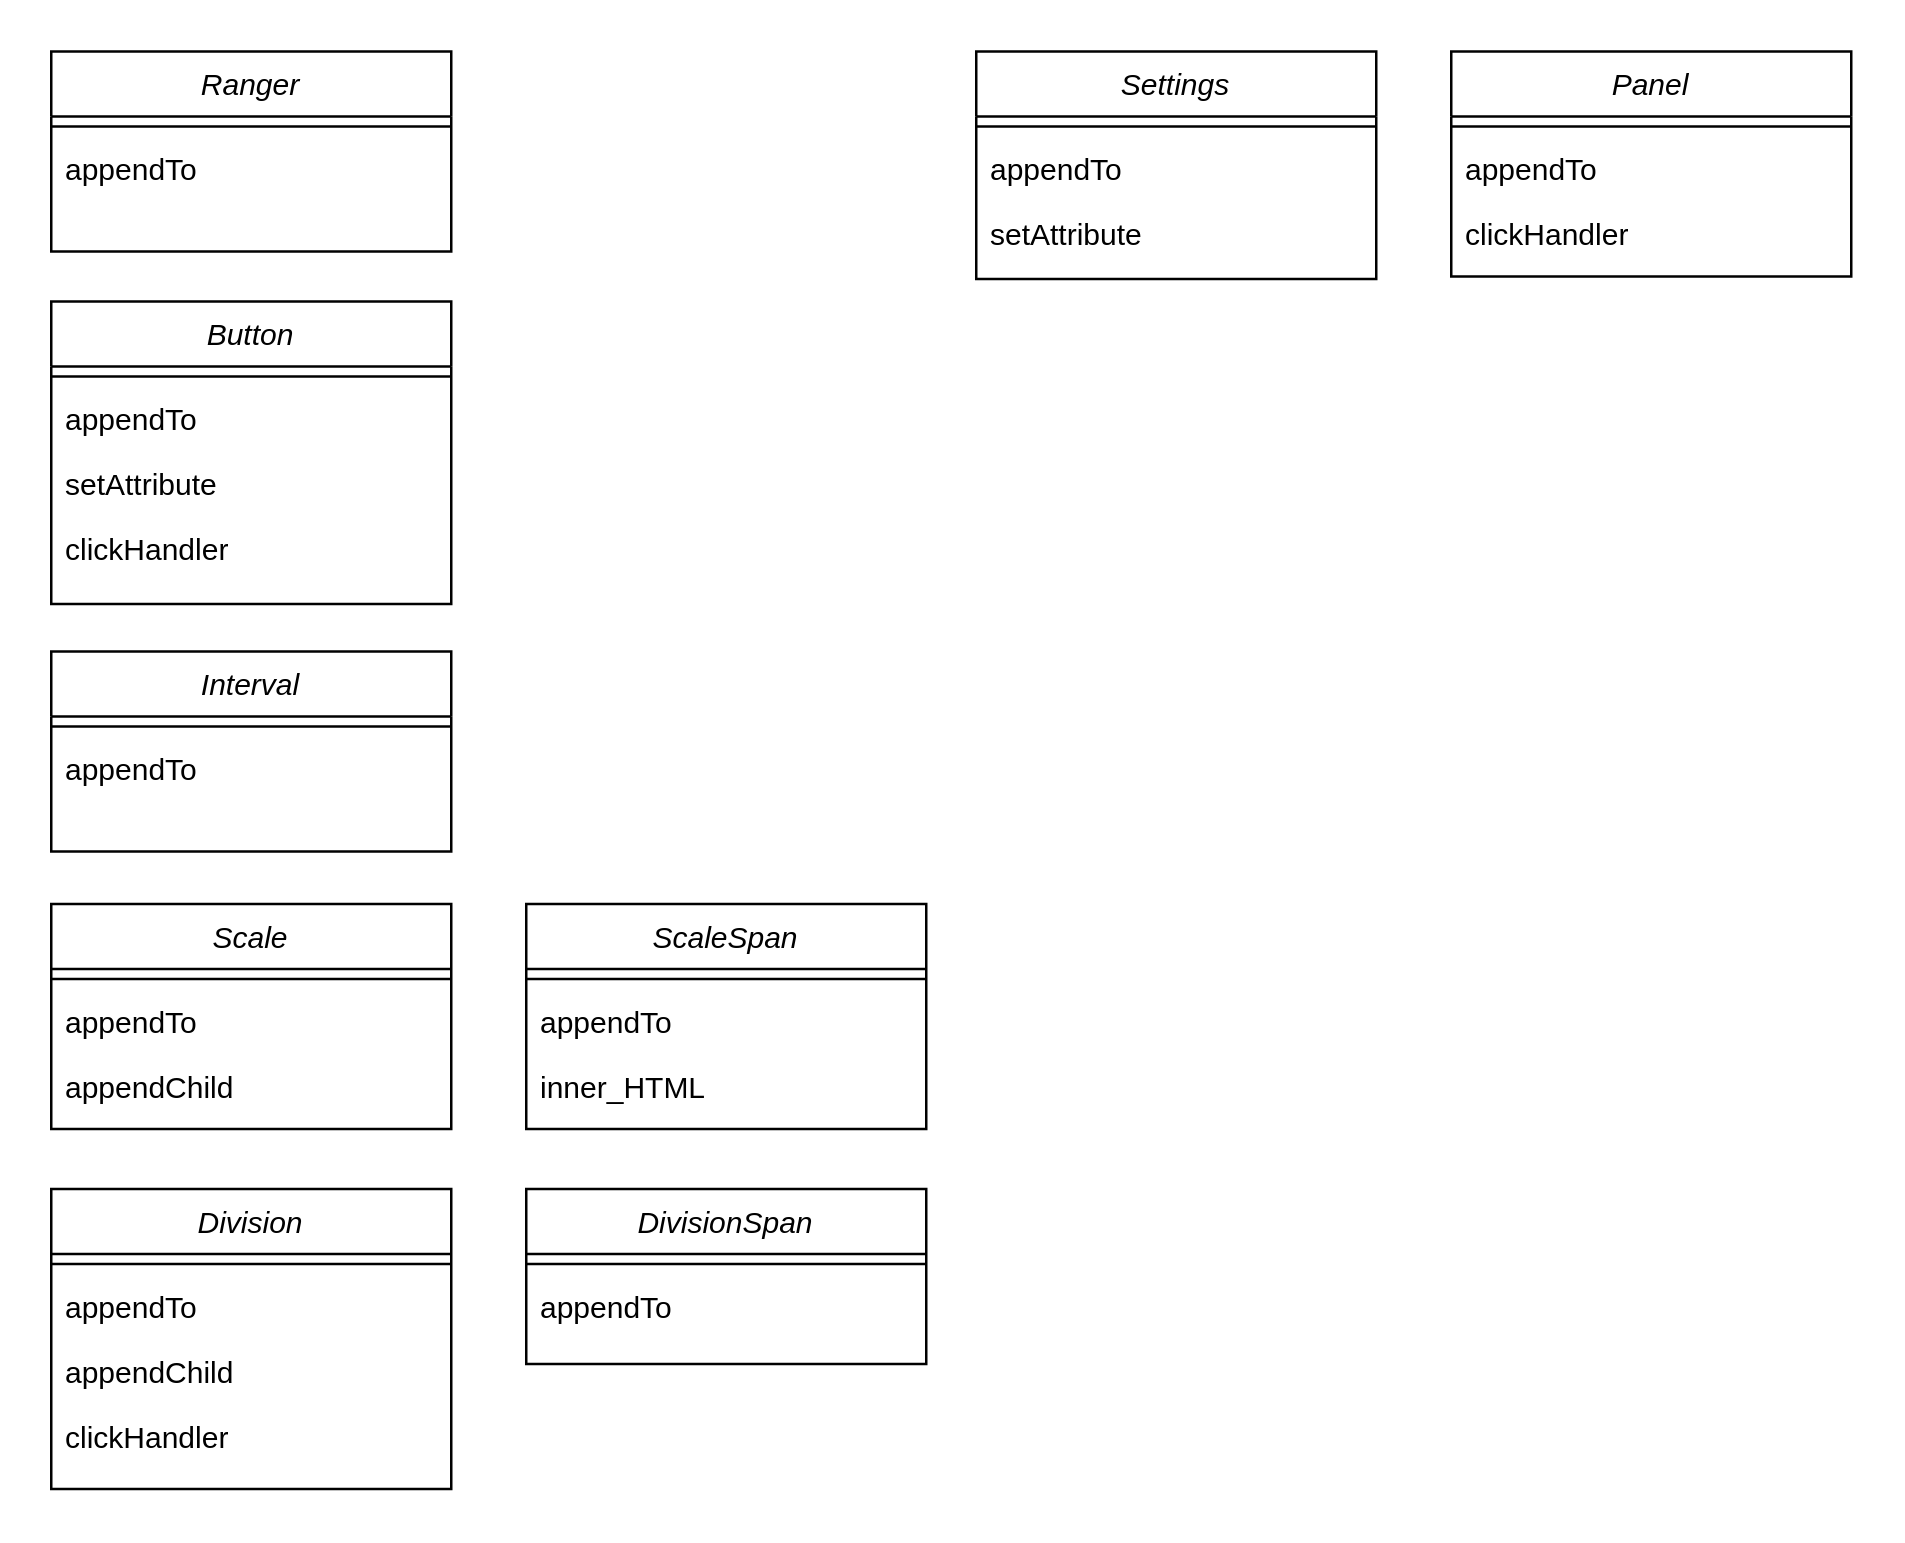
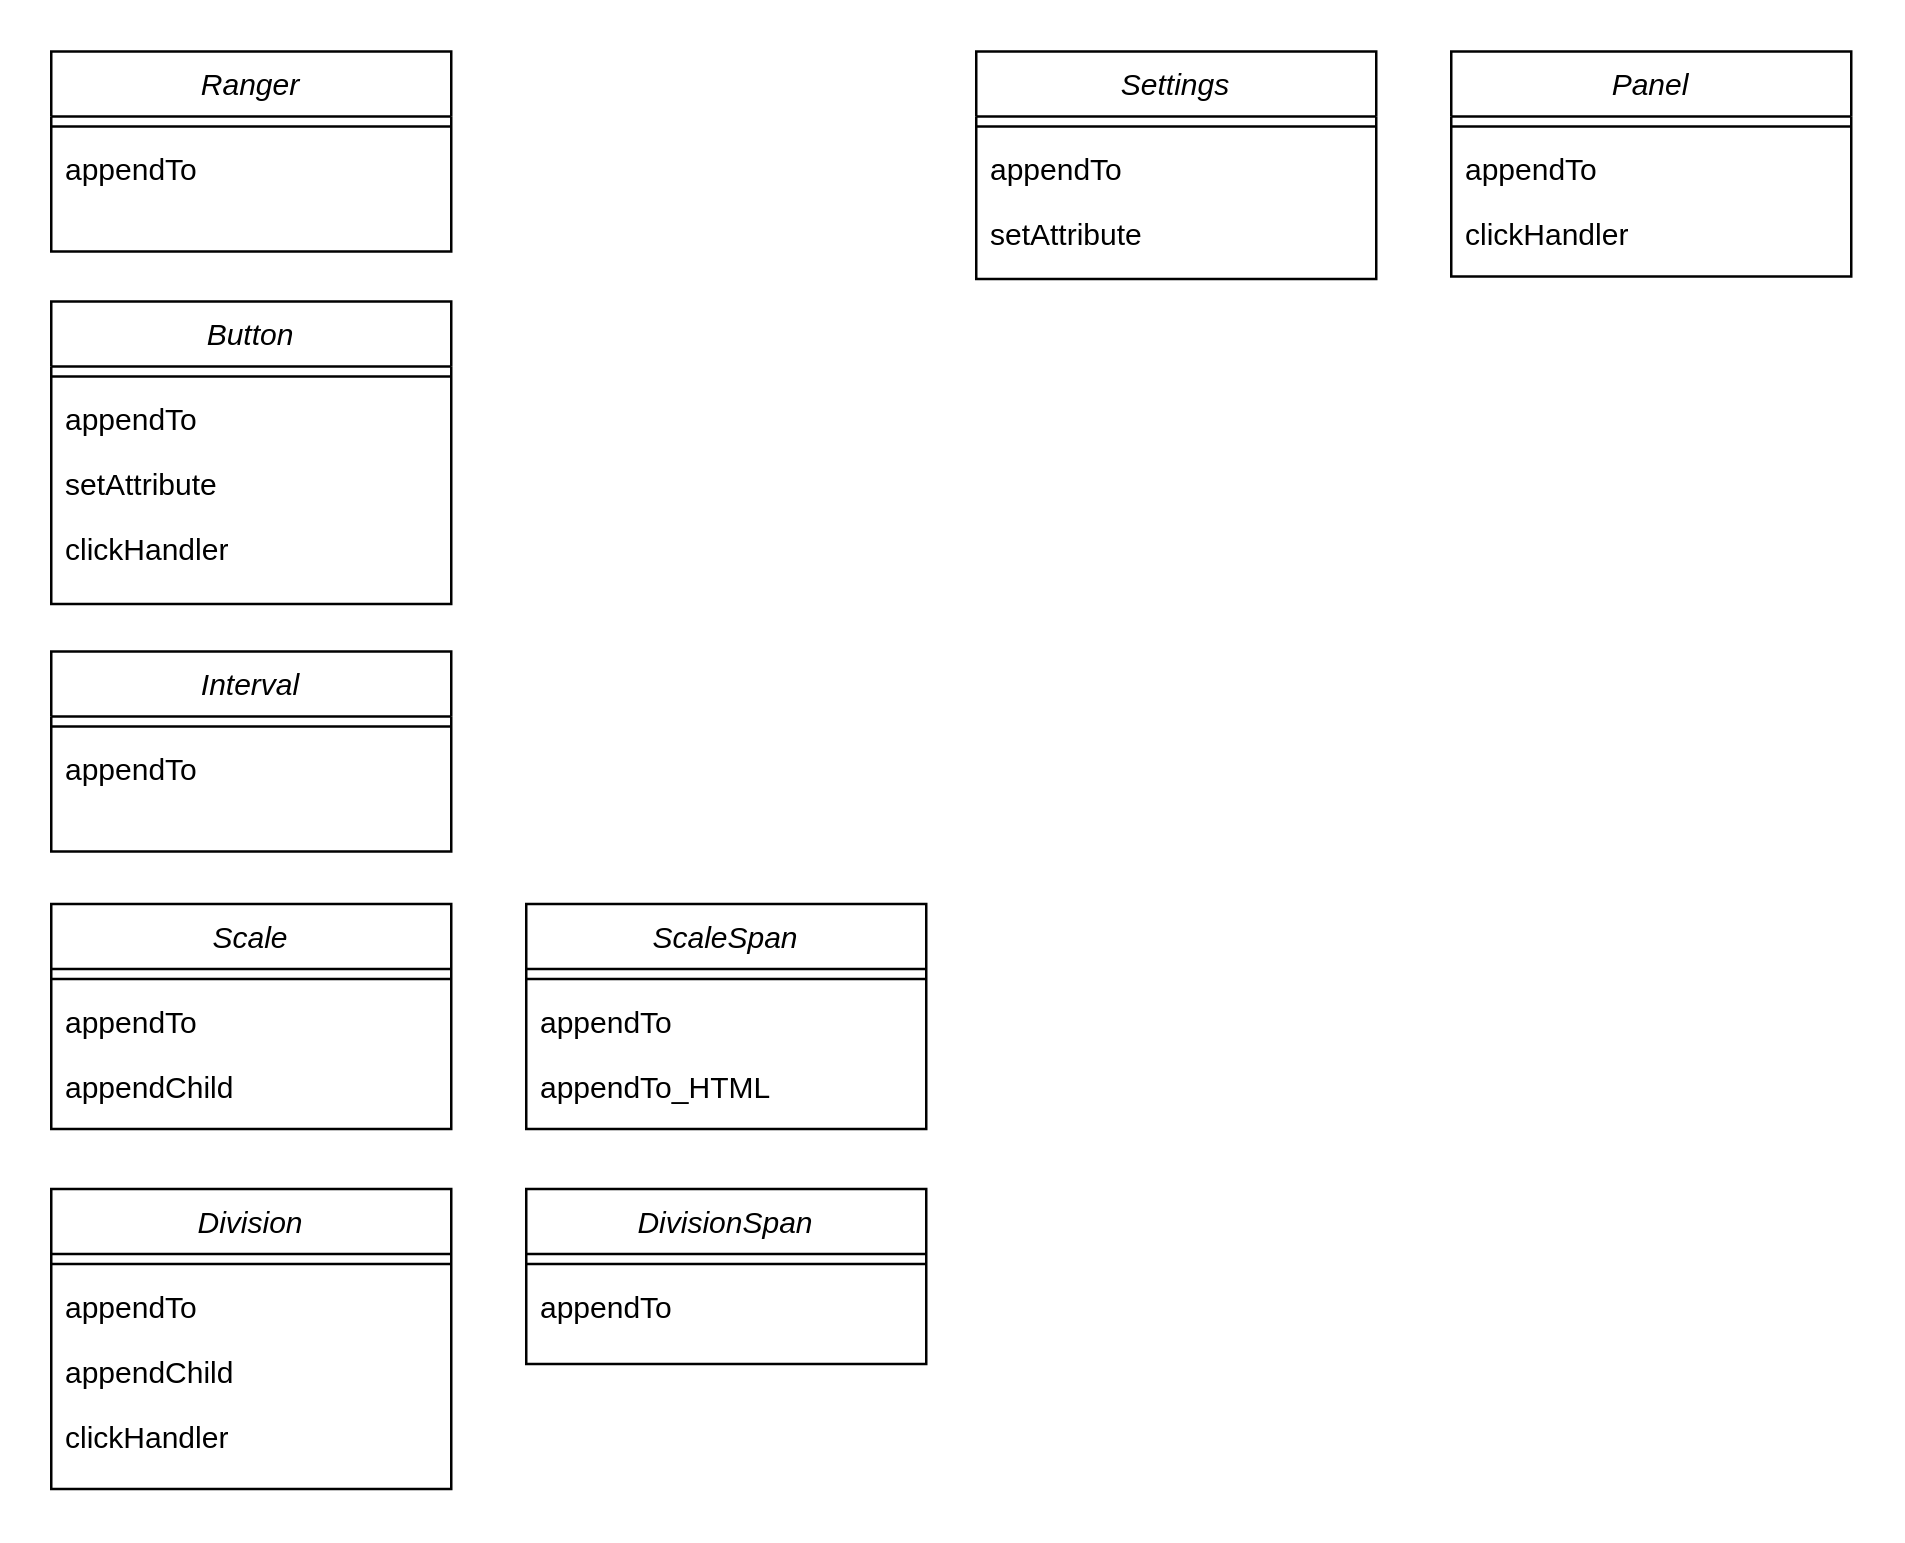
node "inner_HTML": label "inner_HTML" -> "appendTo_HTML"
